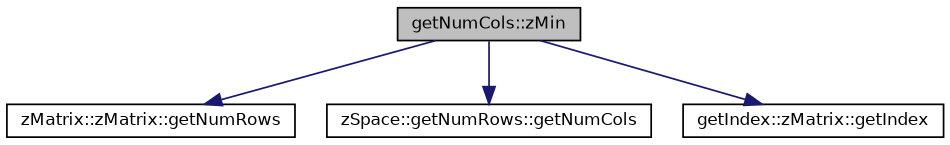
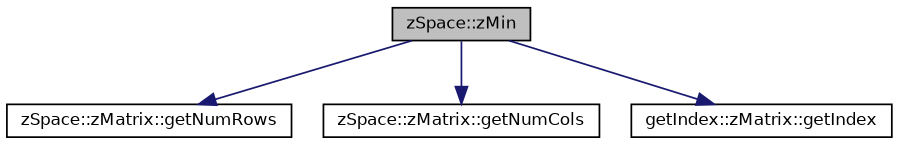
node "getNumCols::zMin": label "getNumCols::zMin" -> "zSpace::zMin"
node "zMatrix::zMatrix::getNumRows": label "zMatrix::zMatrix::getNumRows" -> "zSpace::zMatrix::getNumRows"
node "zSpace::getNumRows::getNumCols": label "zSpace::getNumRows::getNumCols" -> "zSpace::zMatrix::getNumCols"
